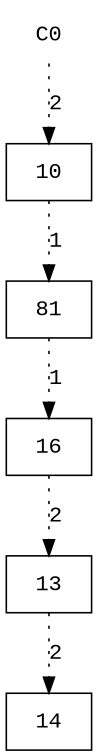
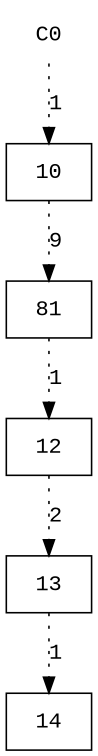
edge "C0" -> "10": label "2" -> "1"
edge "10" -> "81": label "1" -> "9"
node "16": label "16" -> "12"
edge "13" -> "14": label "2" -> "1"
